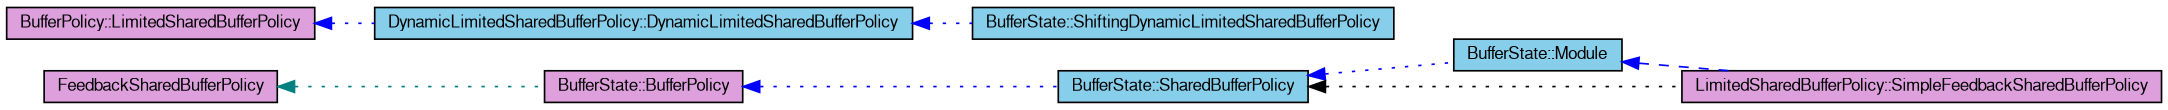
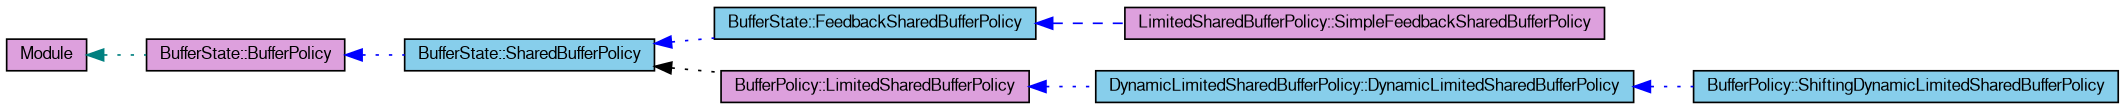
node "BufferState::ShiftingDynamicLimitedSharedBufferPolicy": label "BufferState::ShiftingDynamicLimitedSharedBufferPolicy" -> "BufferPolicy::ShiftingDynamicLimitedSharedBufferPolicy"
node "BufferState::Module": label "BufferState::Module" -> "BufferState::FeedbackSharedBufferPolicy"
node "FeedbackSharedBufferPolicy": label "FeedbackSharedBufferPolicy" -> "Module"
edge "LimitedSharedBufferPolicy::SimpleFeedbackSharedBufferPolicy" -> "BufferState::SharedBufferPolicy": now "BufferPolicy::LimitedSharedBufferPolicy" -> "BufferState::SharedBufferPolicy"
